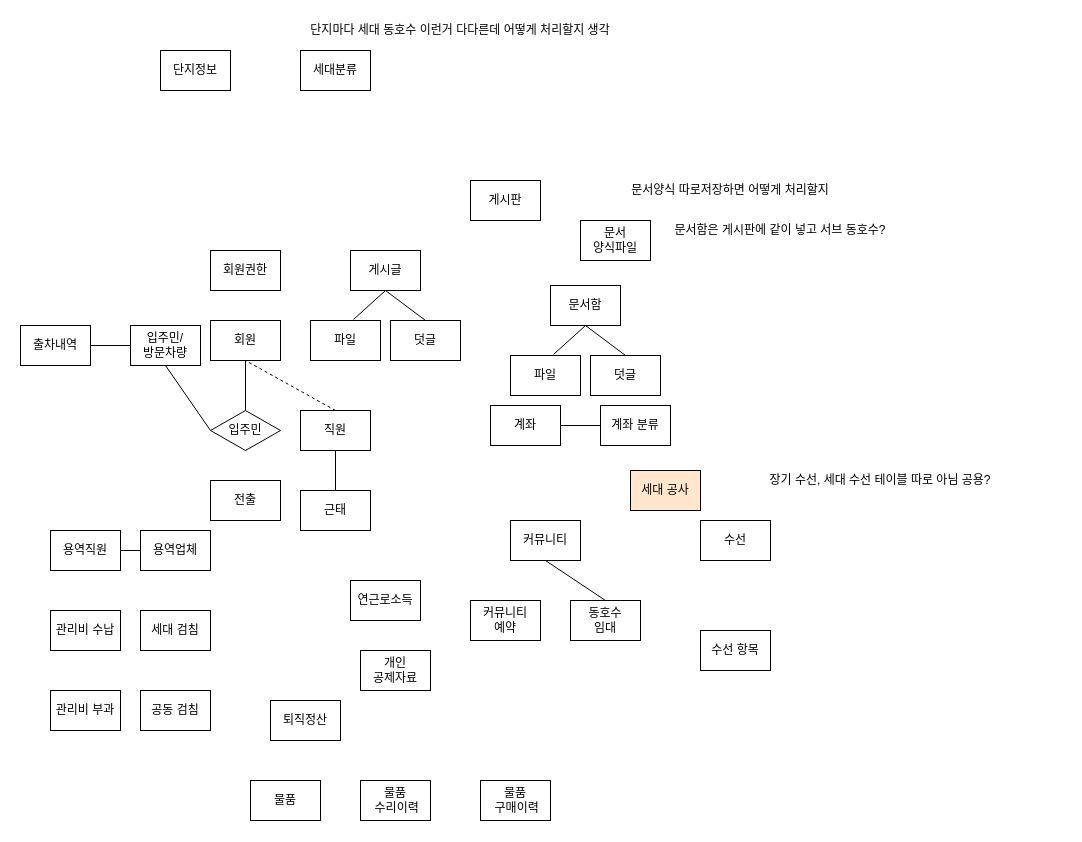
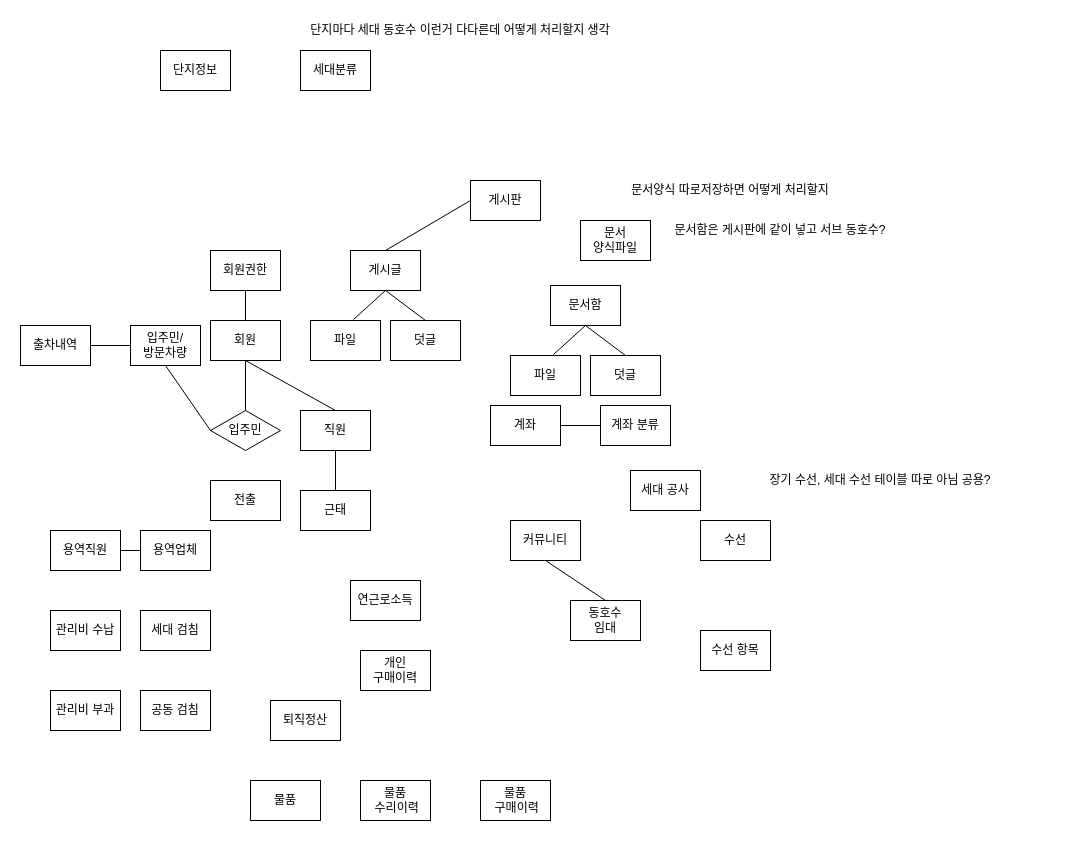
edge "게시판" -- "게시글": added
edge "회원권한" -- "회원": added
edge "회원" -- "직원": style dashed -> solid
node "세대 공사": fillcolor #ffe6cc -> #ffffff
node "커뮤니티 예약": removed
node "개인 공제자료": label "개인 공제자료" -> "개인 구매이력"
